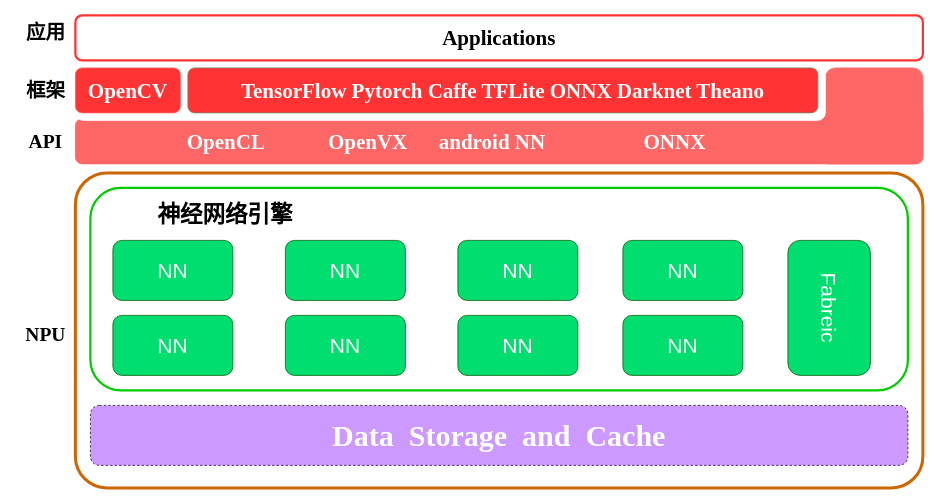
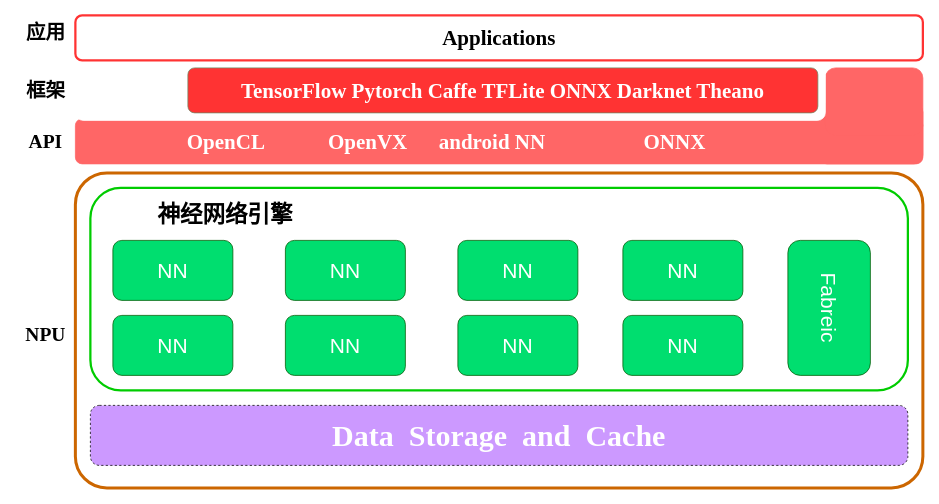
node "OpenCV": removed
